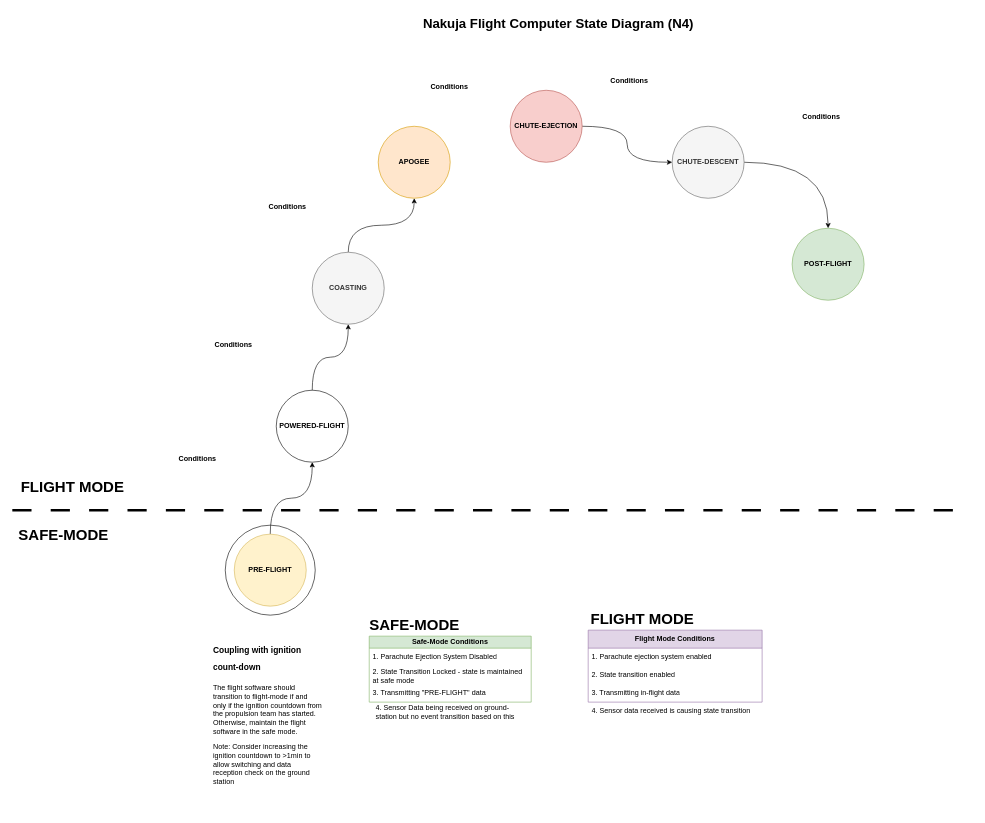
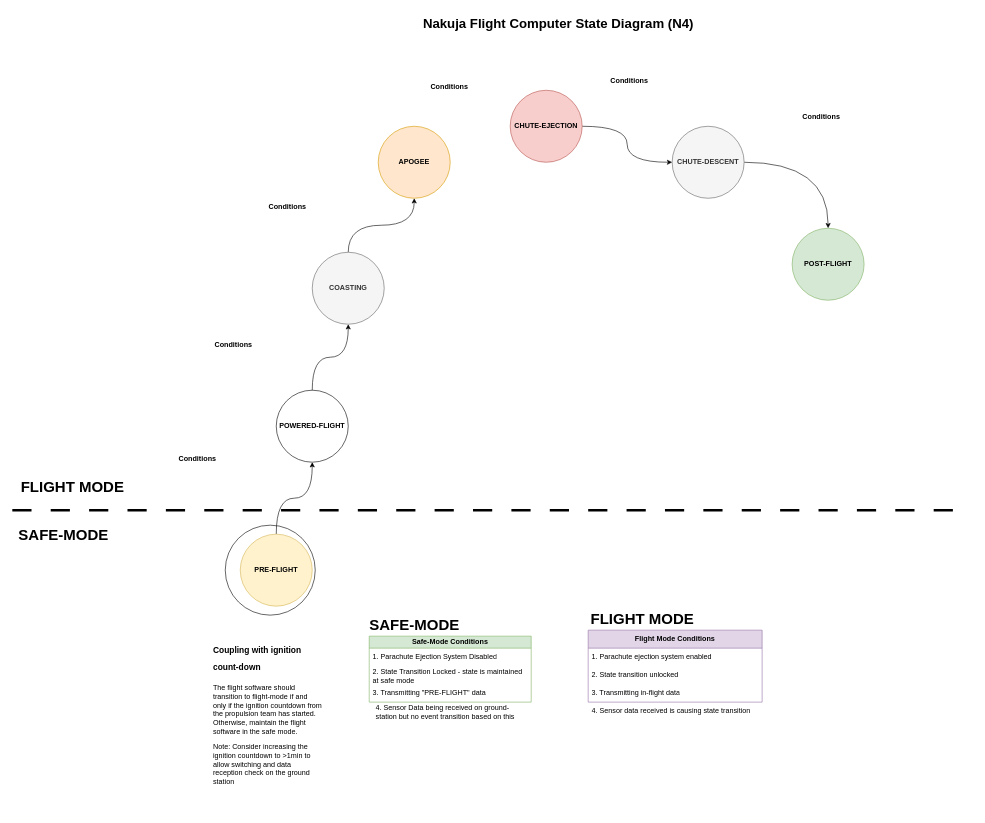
node "PRE-FLIGHT": moved (270, 570) -> (276, 570)
node "2. State transition enabled": label "2. State transition enabled" -> "2. State transition unlocked"
